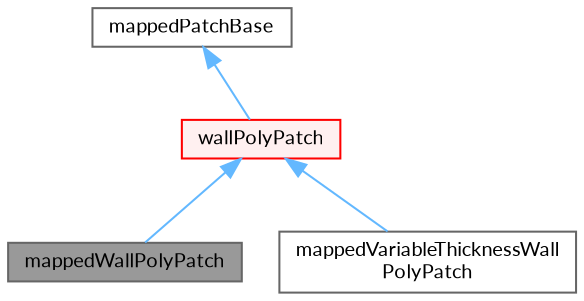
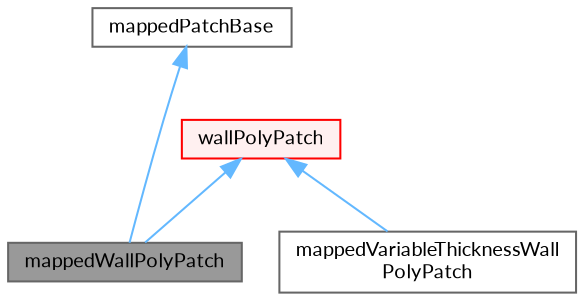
edge "wallPolyPatch" -> "mappedPatchBase": now "mappedWallPolyPatch" -> "mappedPatchBase"
